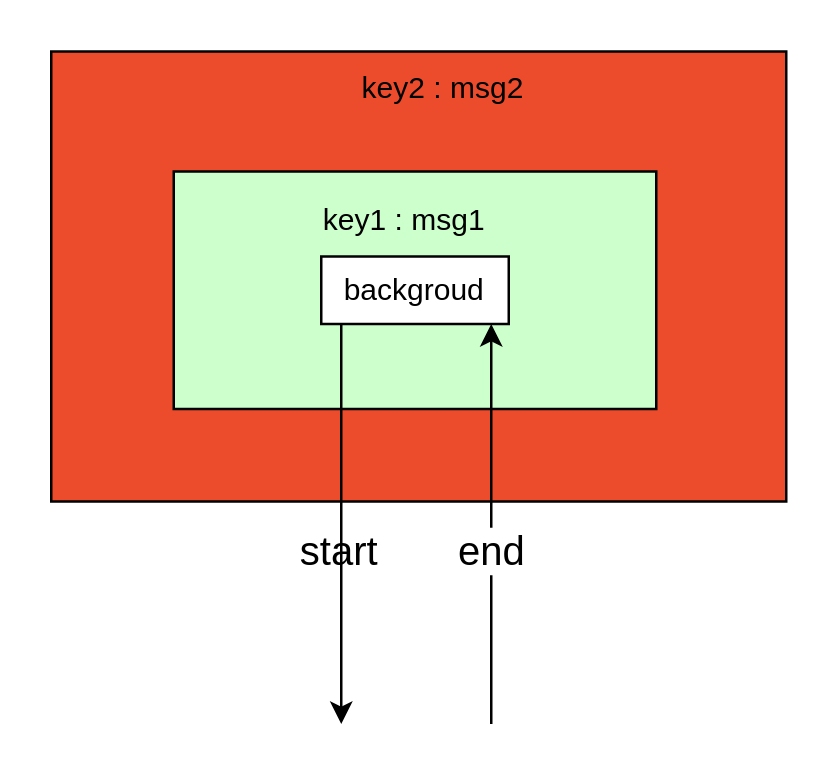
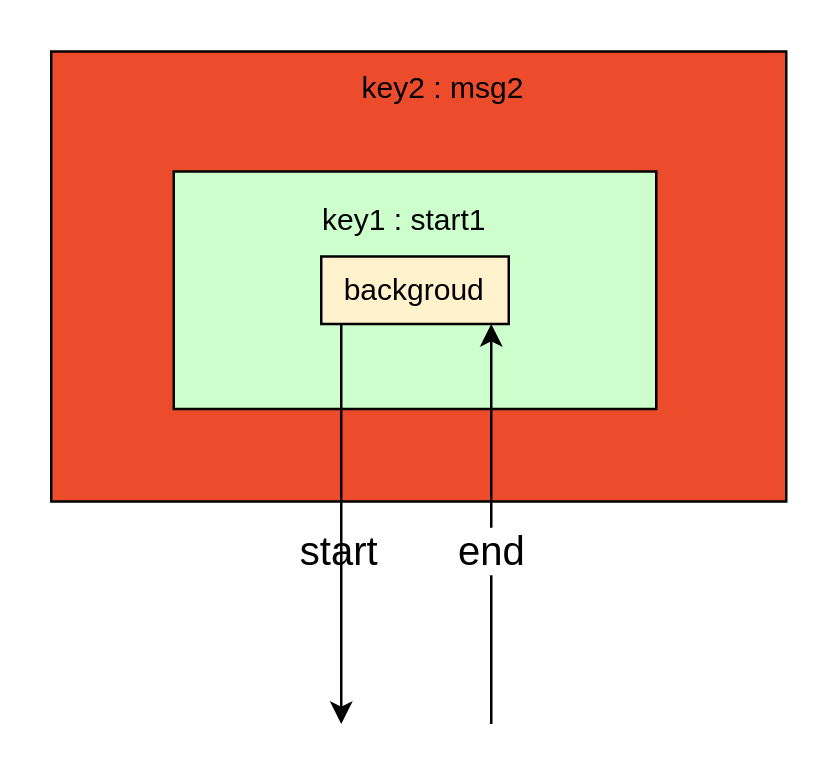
node "key1 : msg1": label "key1 : msg1" -> "key1 : start1"
node "backgroud": fillcolor #ffffff -> #fff2cc
